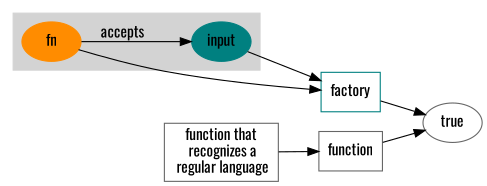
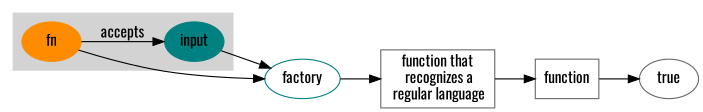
node "factory": shape box -> ellipse
edge "factory" -> "true": now "factory" -> "function that recognizes a regular language"
